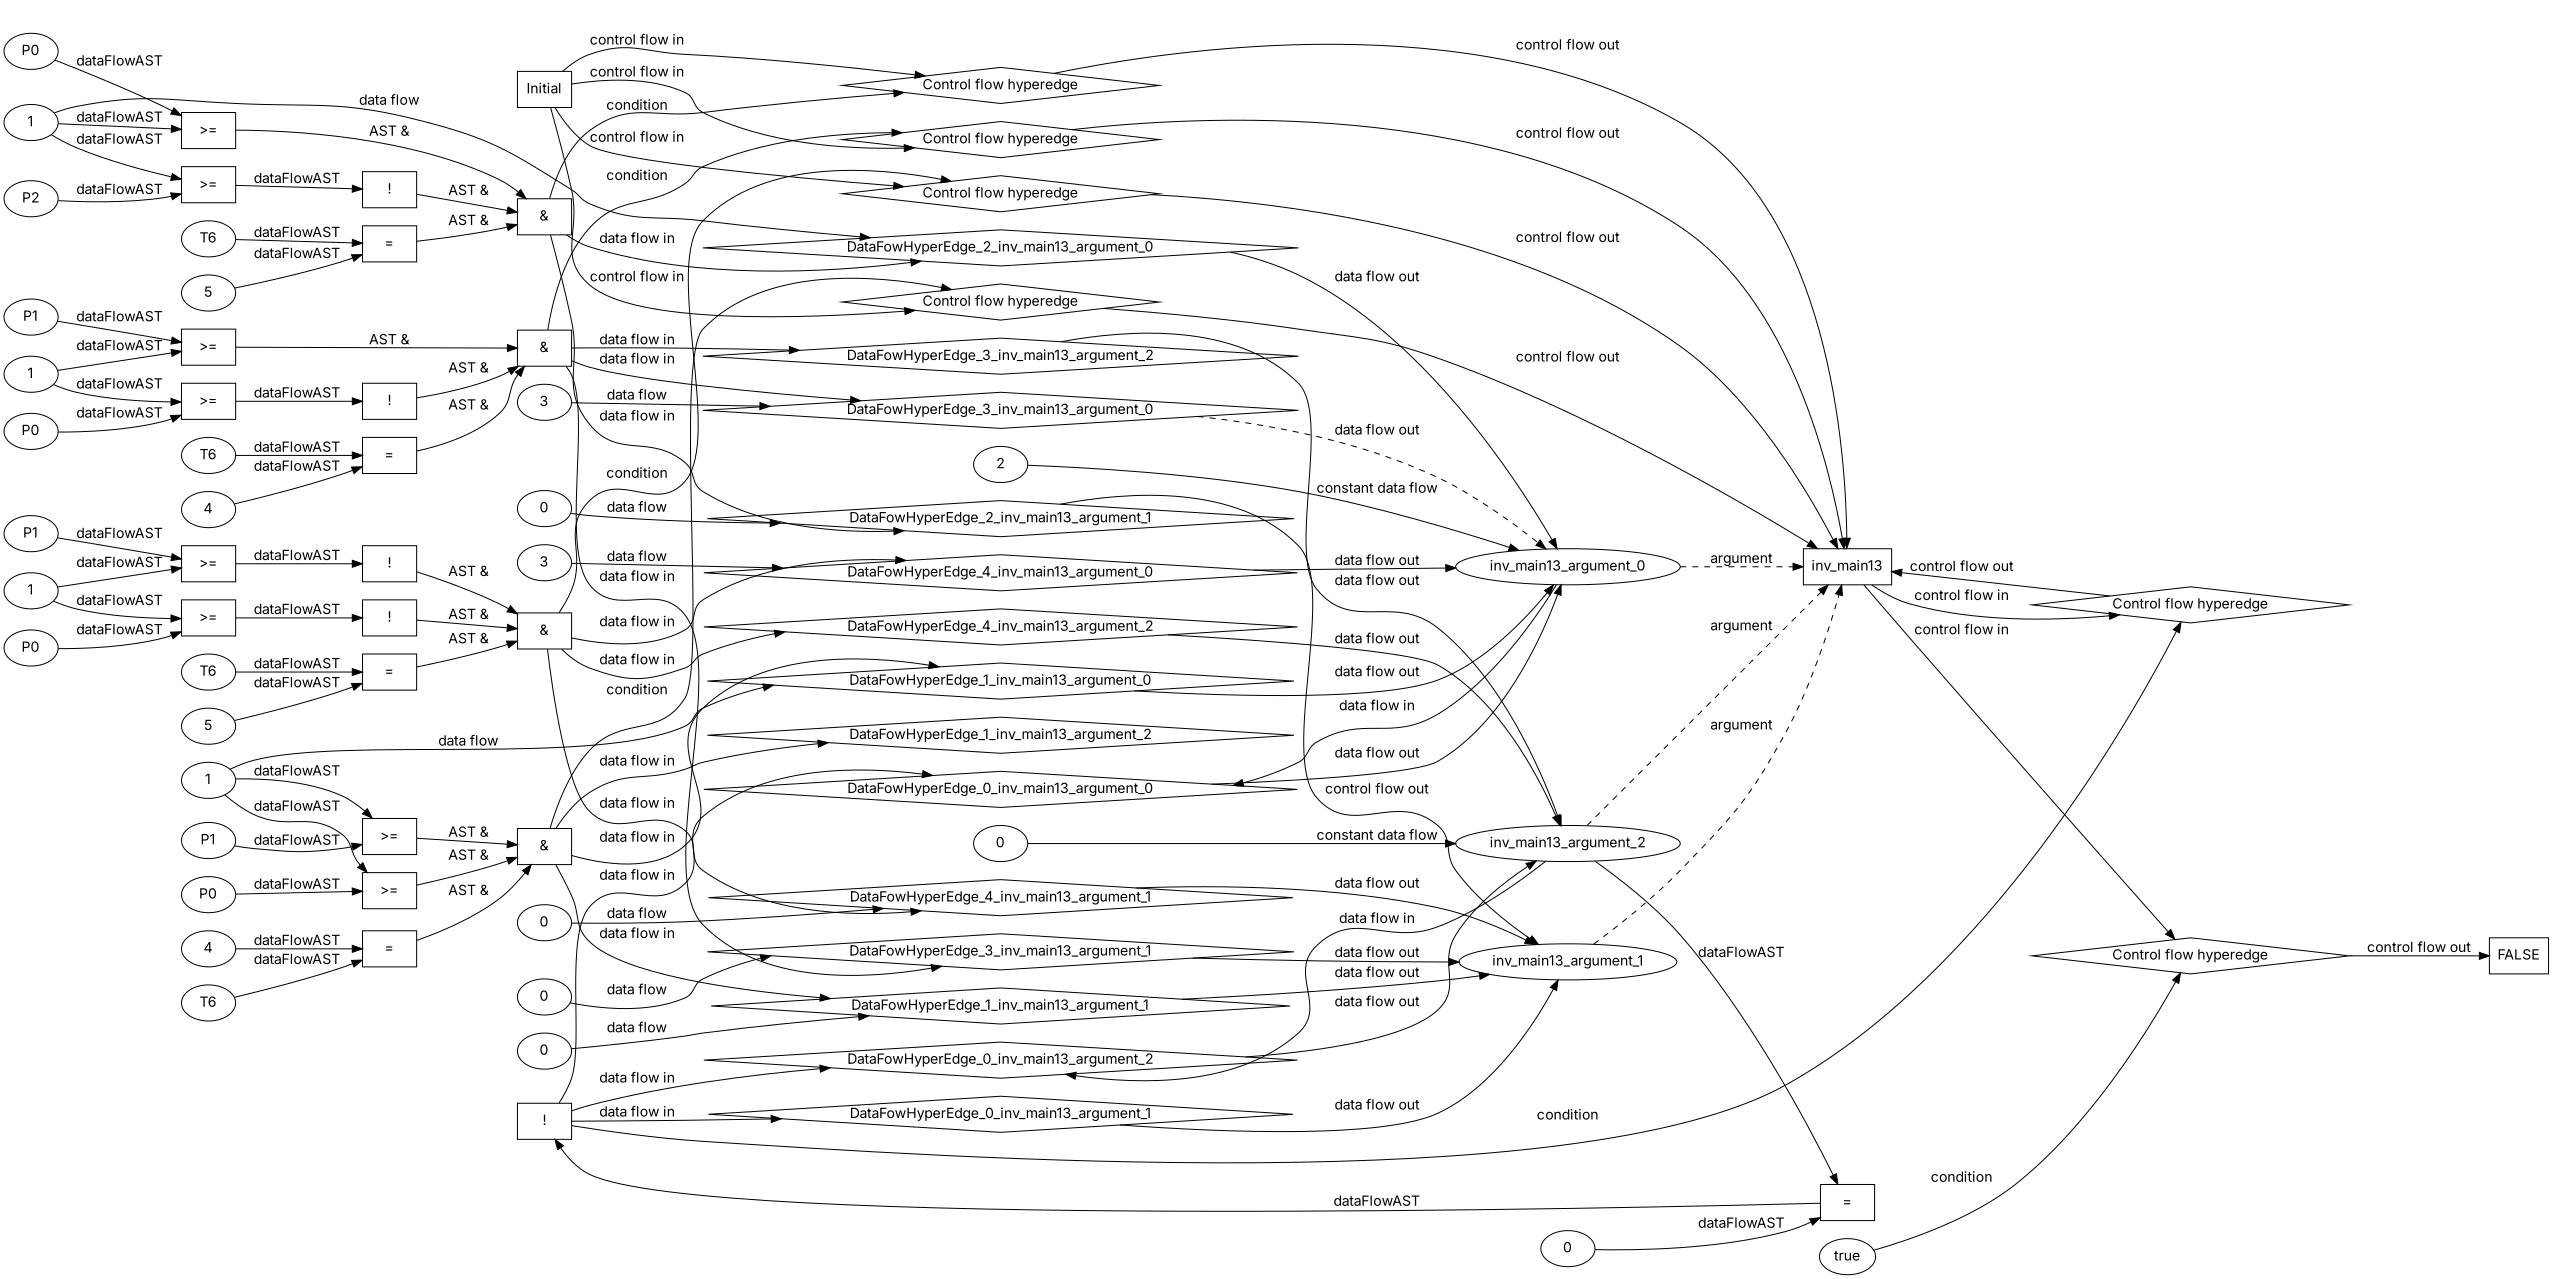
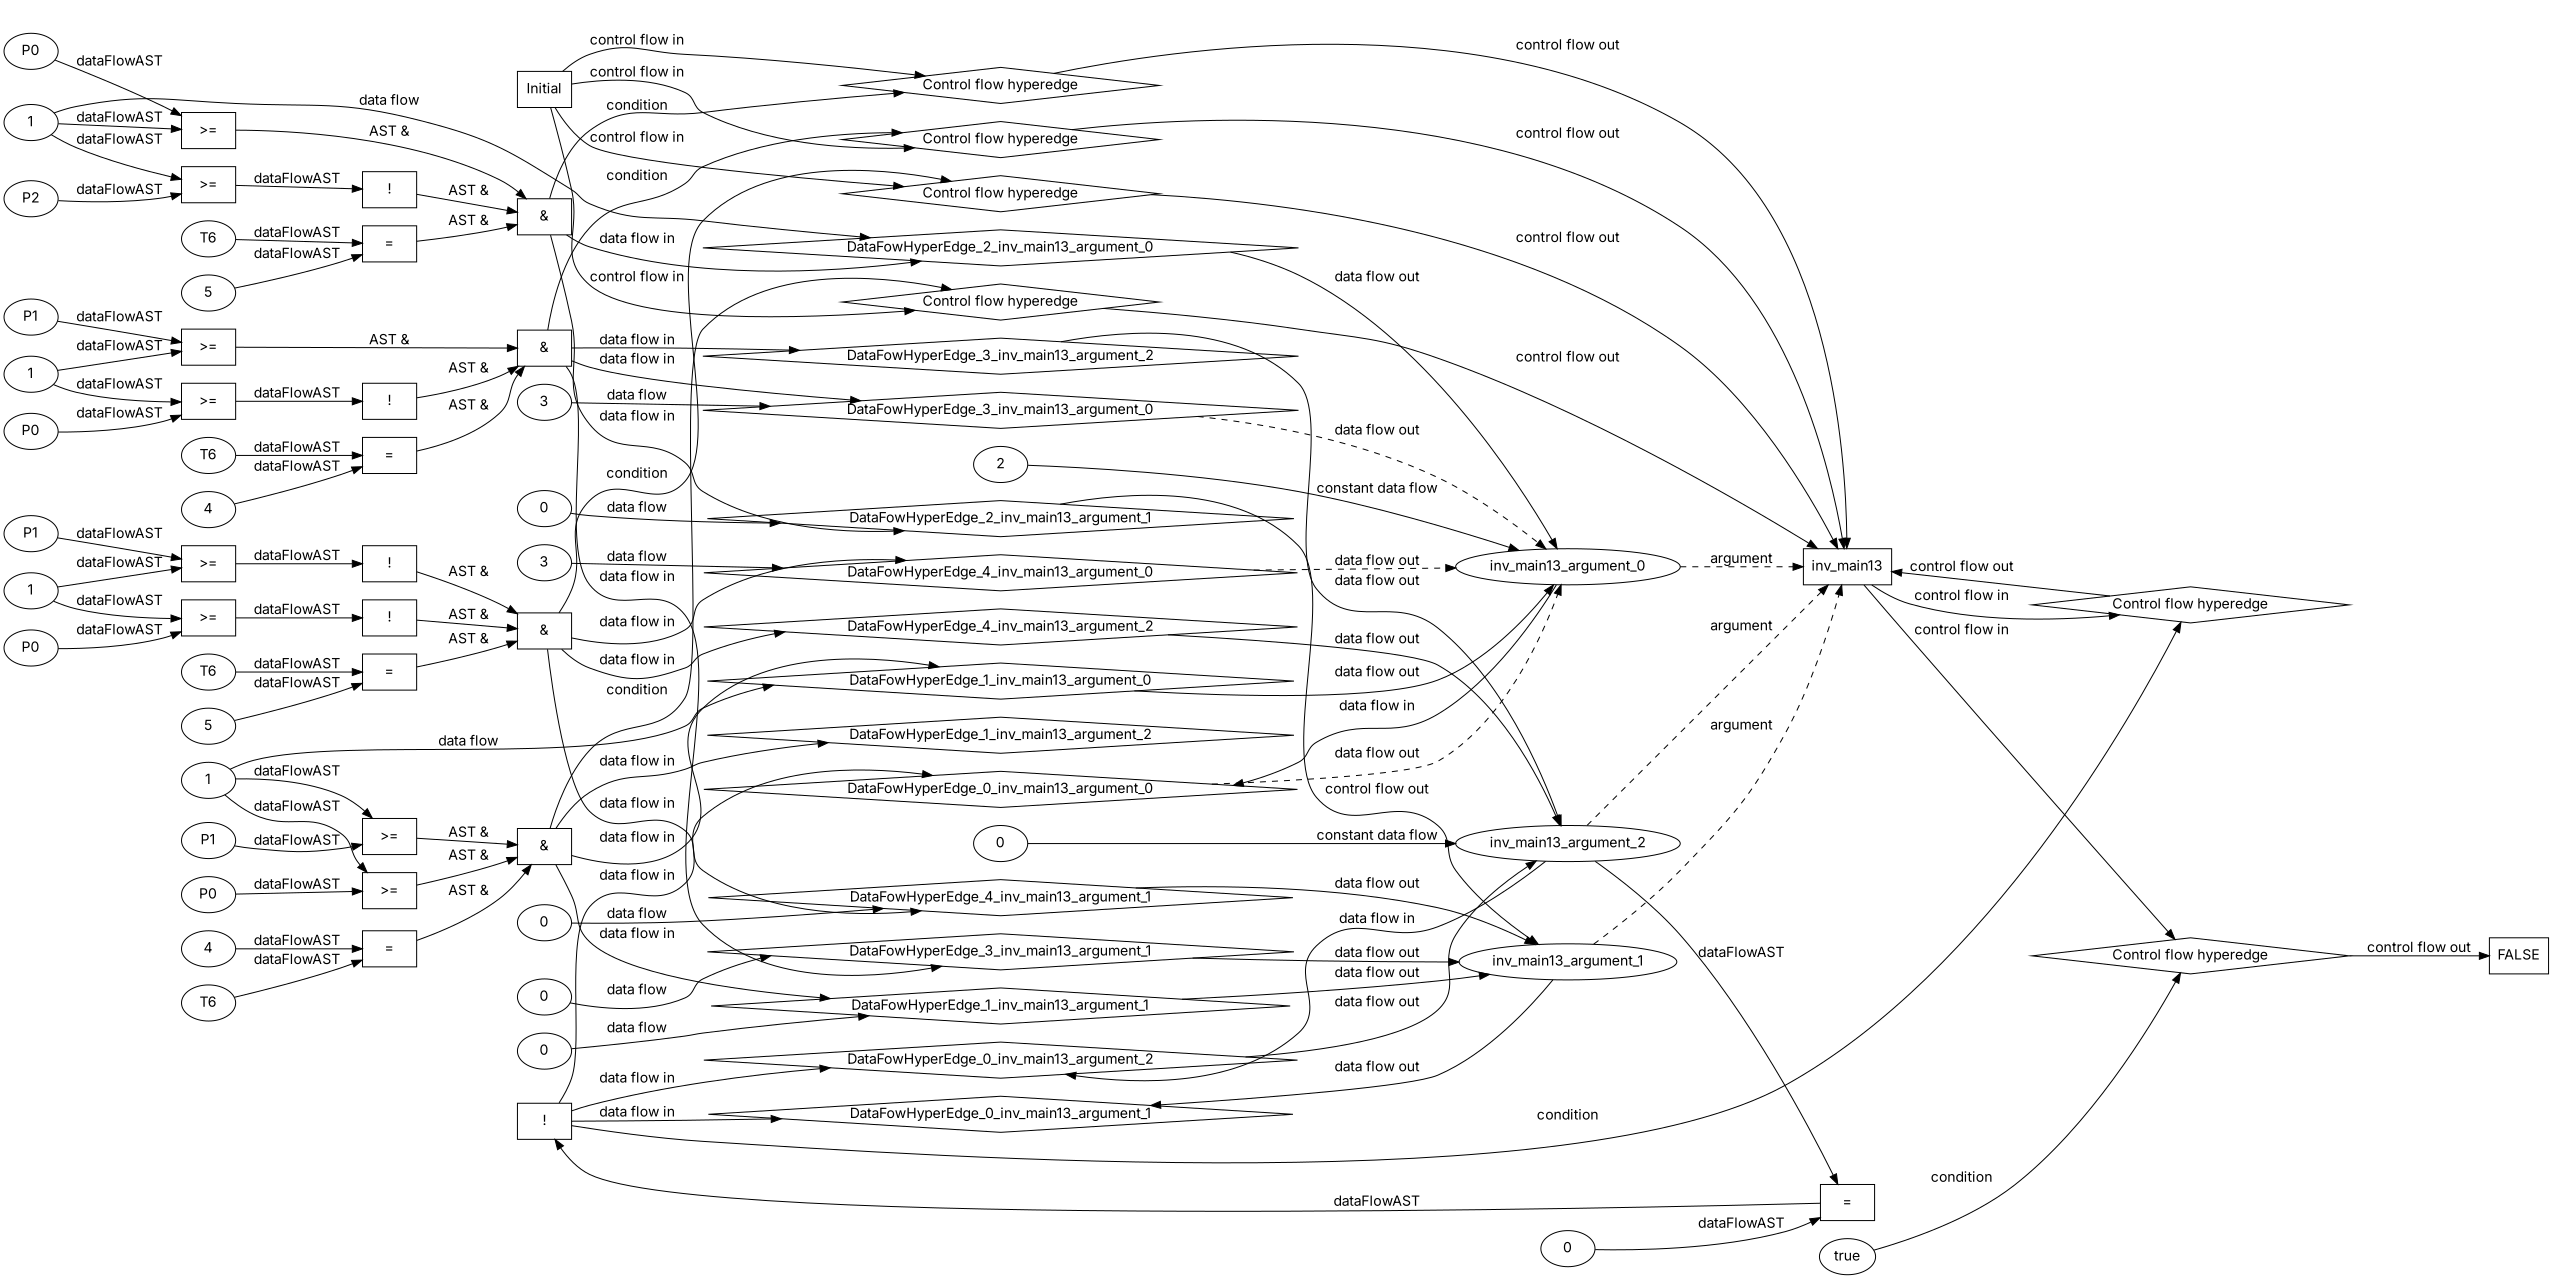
edge "DataFowHyperEdge_4_inv_main13_argument_0" -> "inv_main13_argument_0": style solid -> dashed
edge "DataFowHyperEdge_0_inv_main13_argument_0" -> "inv_main13_argument_0": style solid -> dashed
edge "DataFowHyperEdge_0_inv_main13_argument_1" -> "inv_main13_argument_1": reversed
